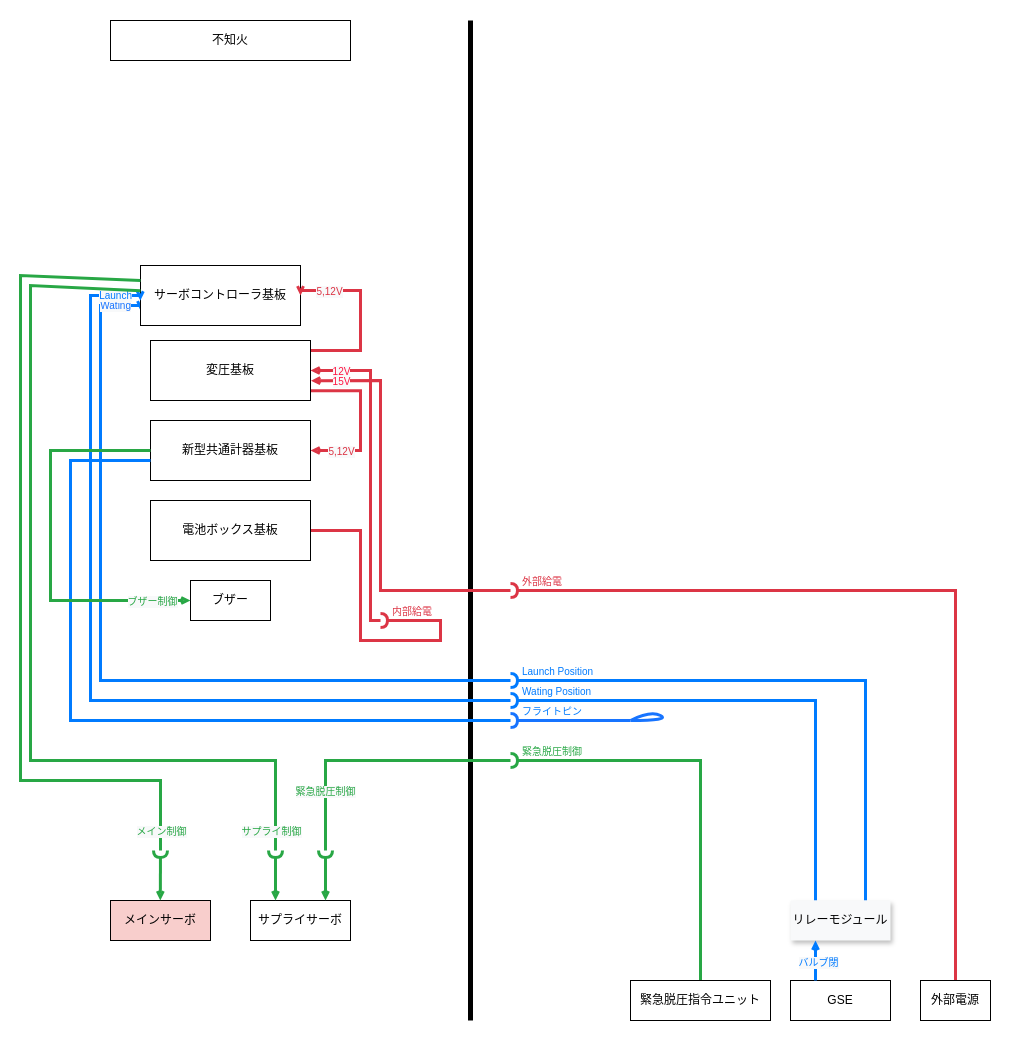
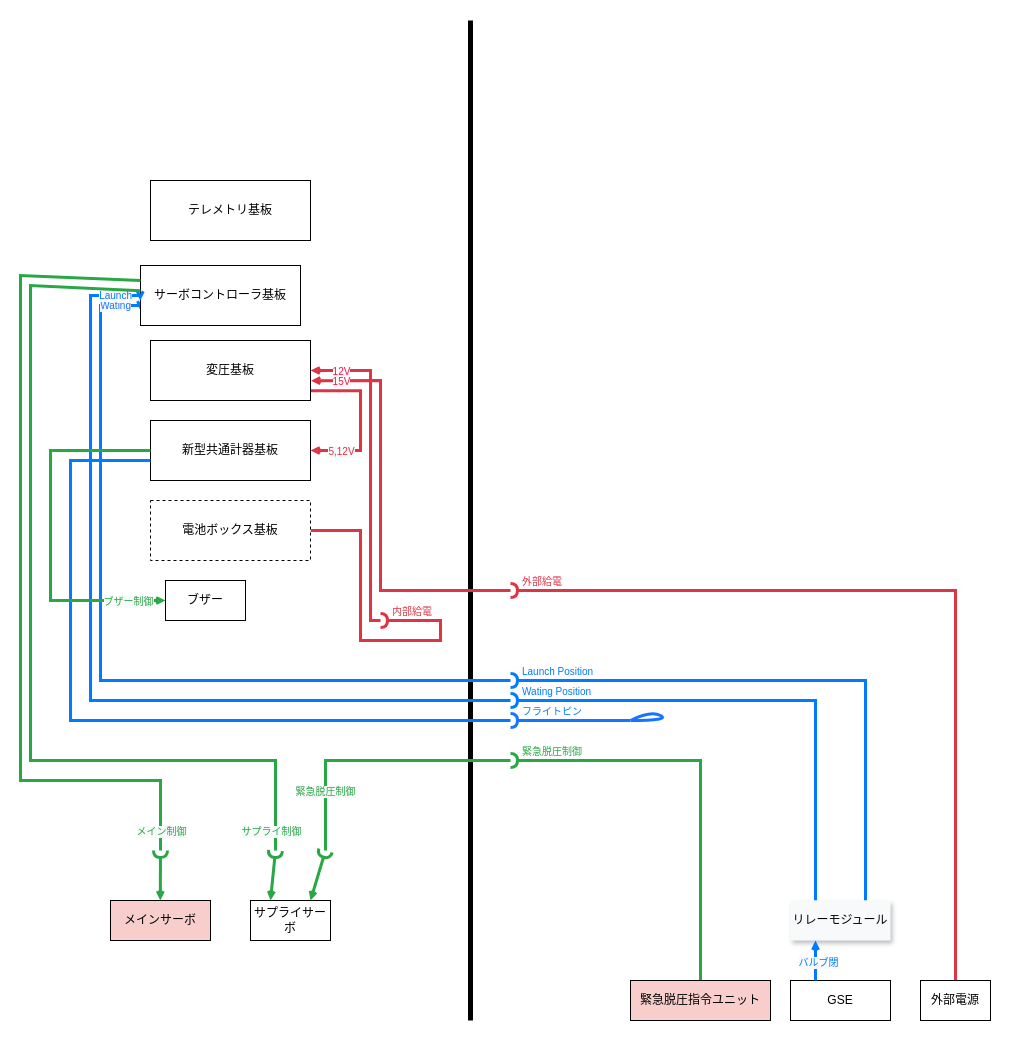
node "不知火": removed
node "テレメトリ基板": added
edge "変圧基板" -> "サーボコントローラ基板": removed, label "5,12V"
node "電池ボックス基板": style solid -> dashed
node "ブザー": moved (231, 601) -> (206, 601)
node "サプライサーボ": size 100x40 -> 80x40
node "緊急脱圧指令ユニット": fillcolor #ffffff -> #f8cecc
